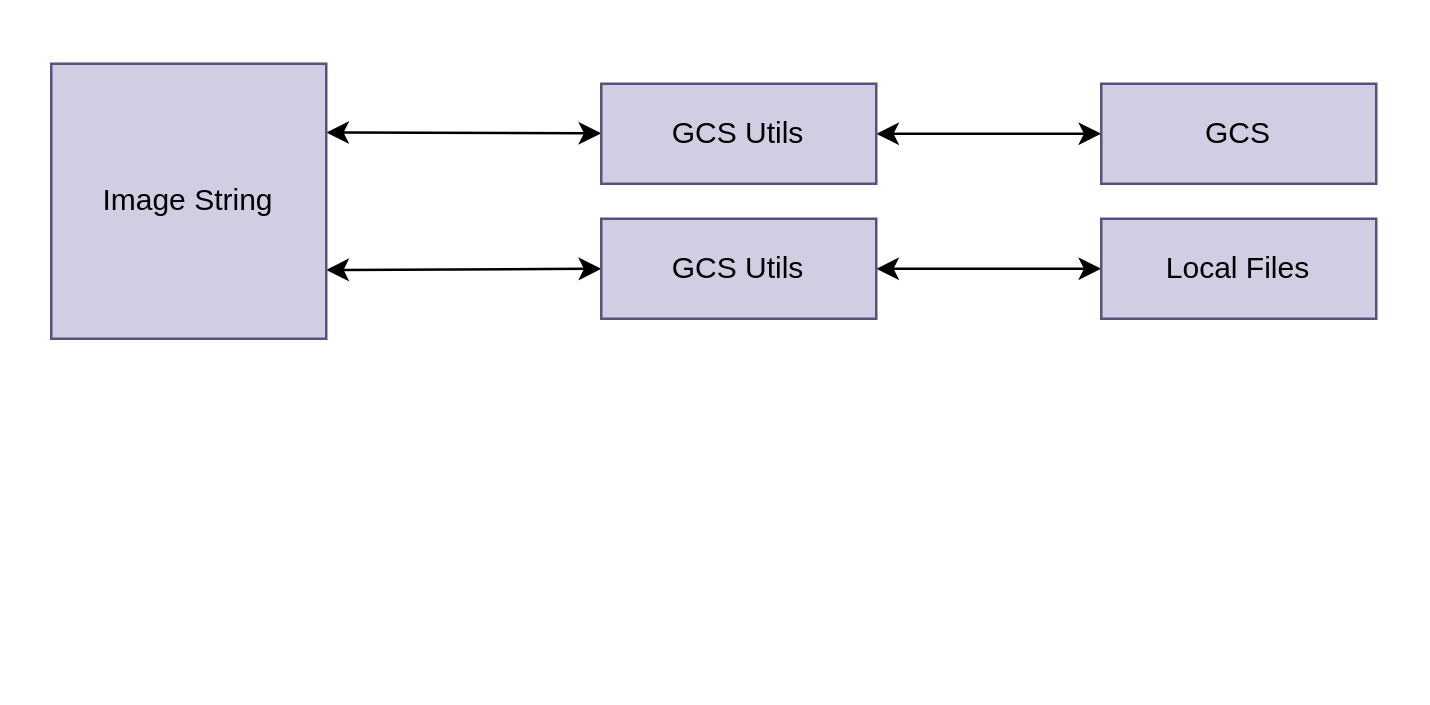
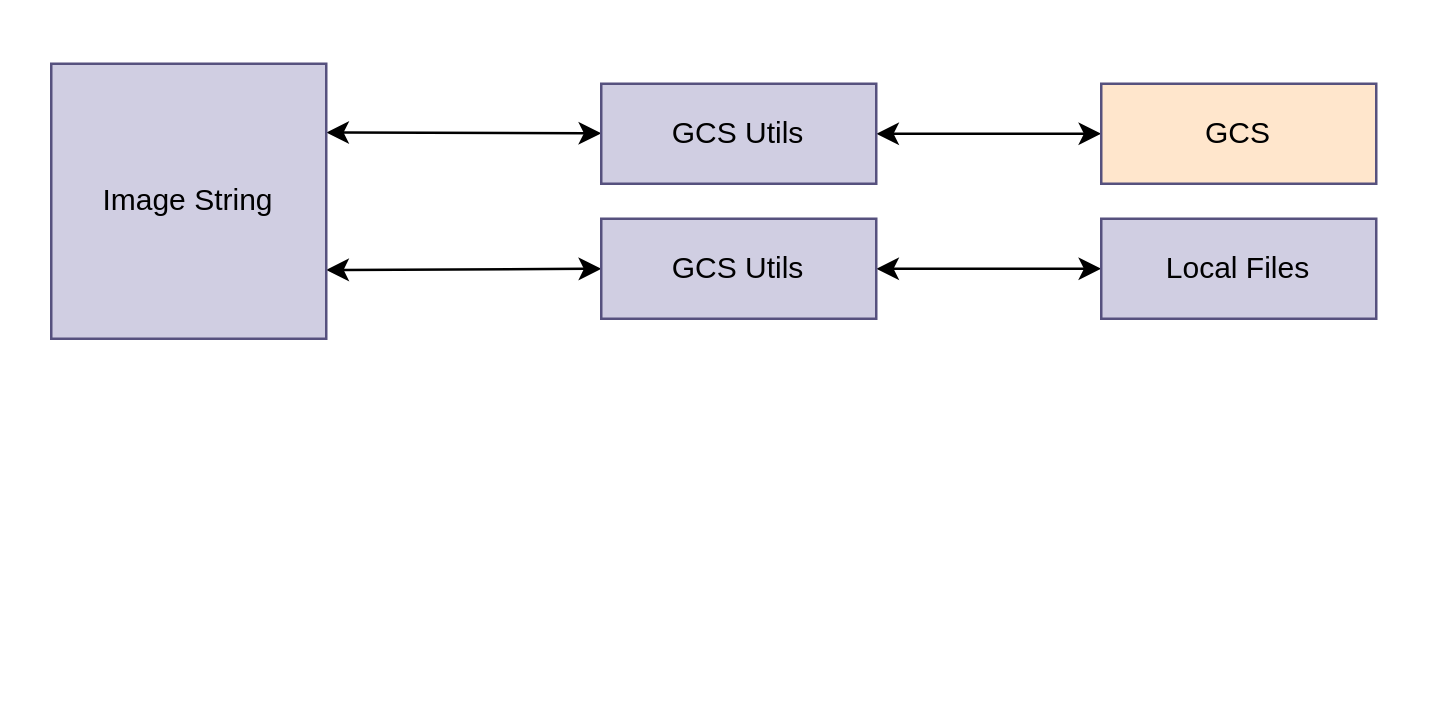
node "GCS": fillcolor #d0cee2 -> #ffe6cc
